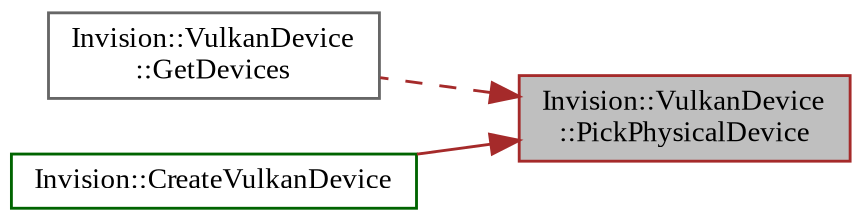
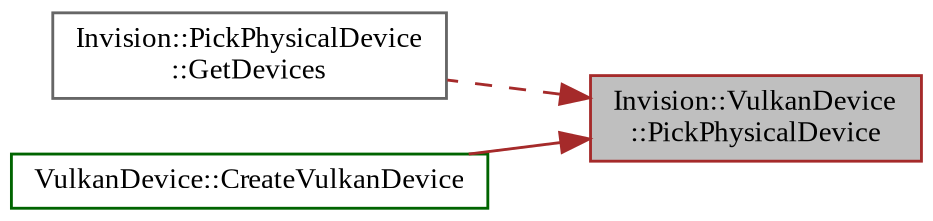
node "Invision::VulkanDevice ::GetDevices": label "Invision::VulkanDevice ::GetDevices" -> "Invision::PickPhysicalDevice ::GetDevices"
node "Invision::CreateVulkanDevice": label "Invision::CreateVulkanDevice" -> "VulkanDevice::CreateVulkanDevice"
